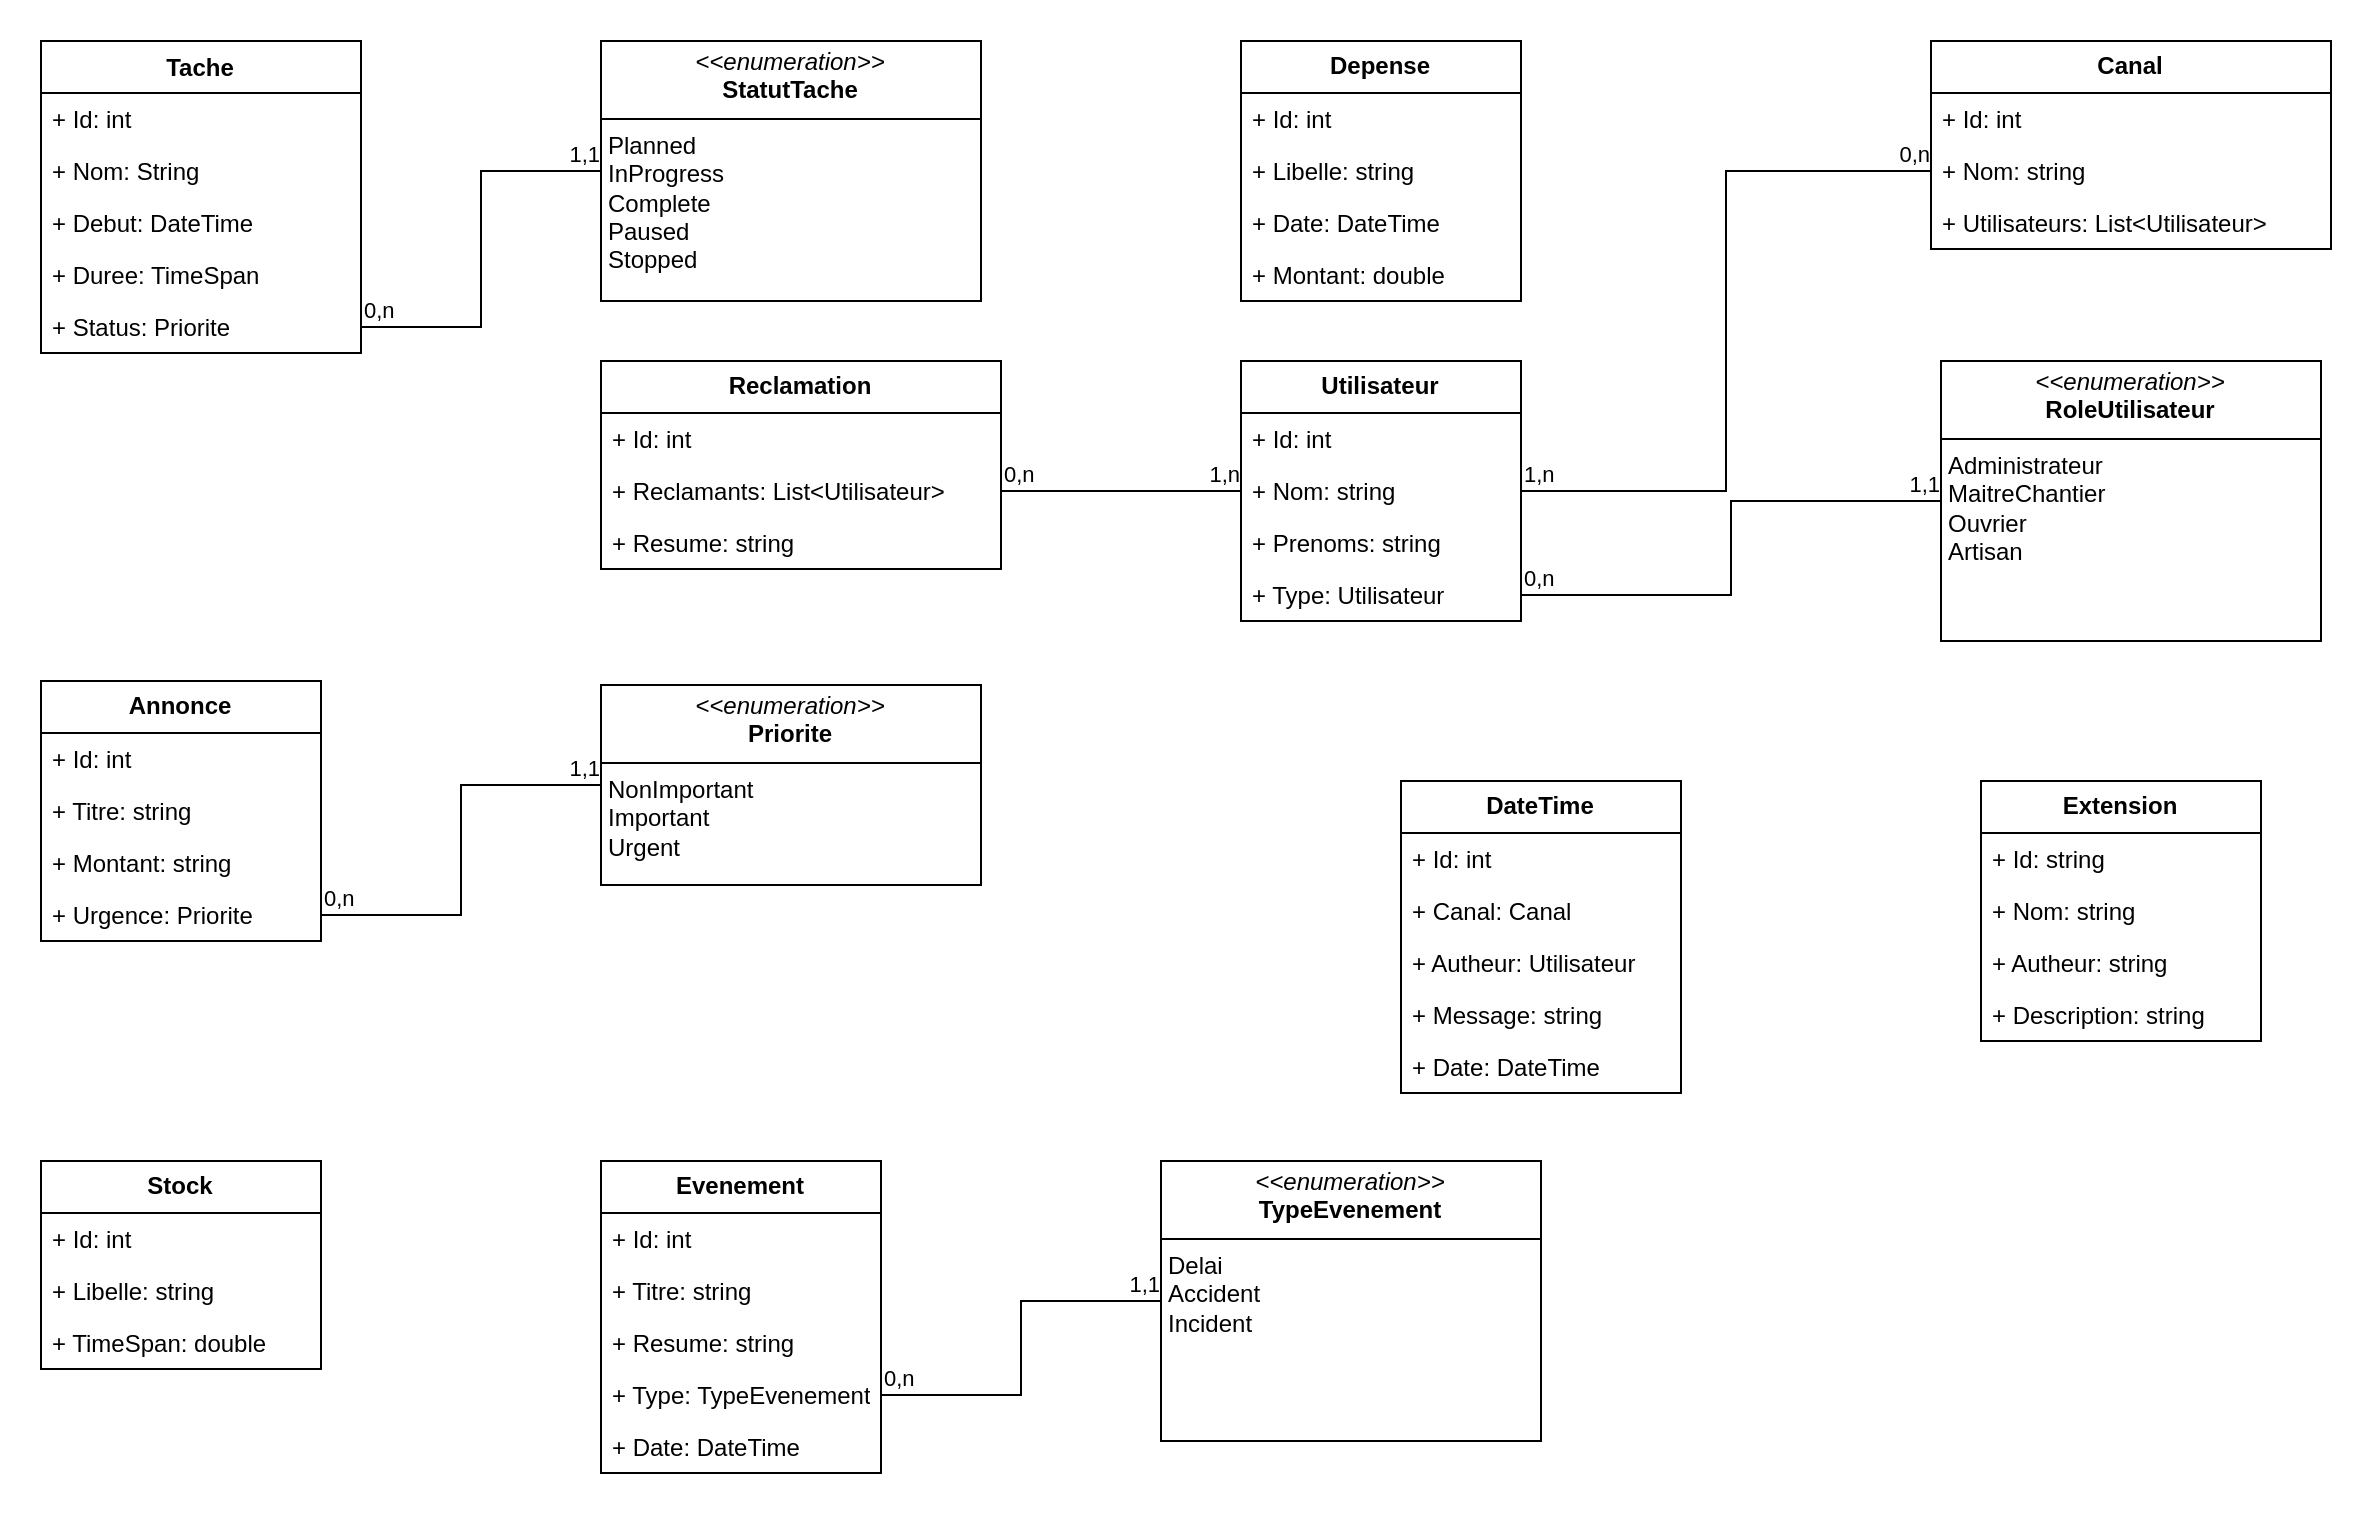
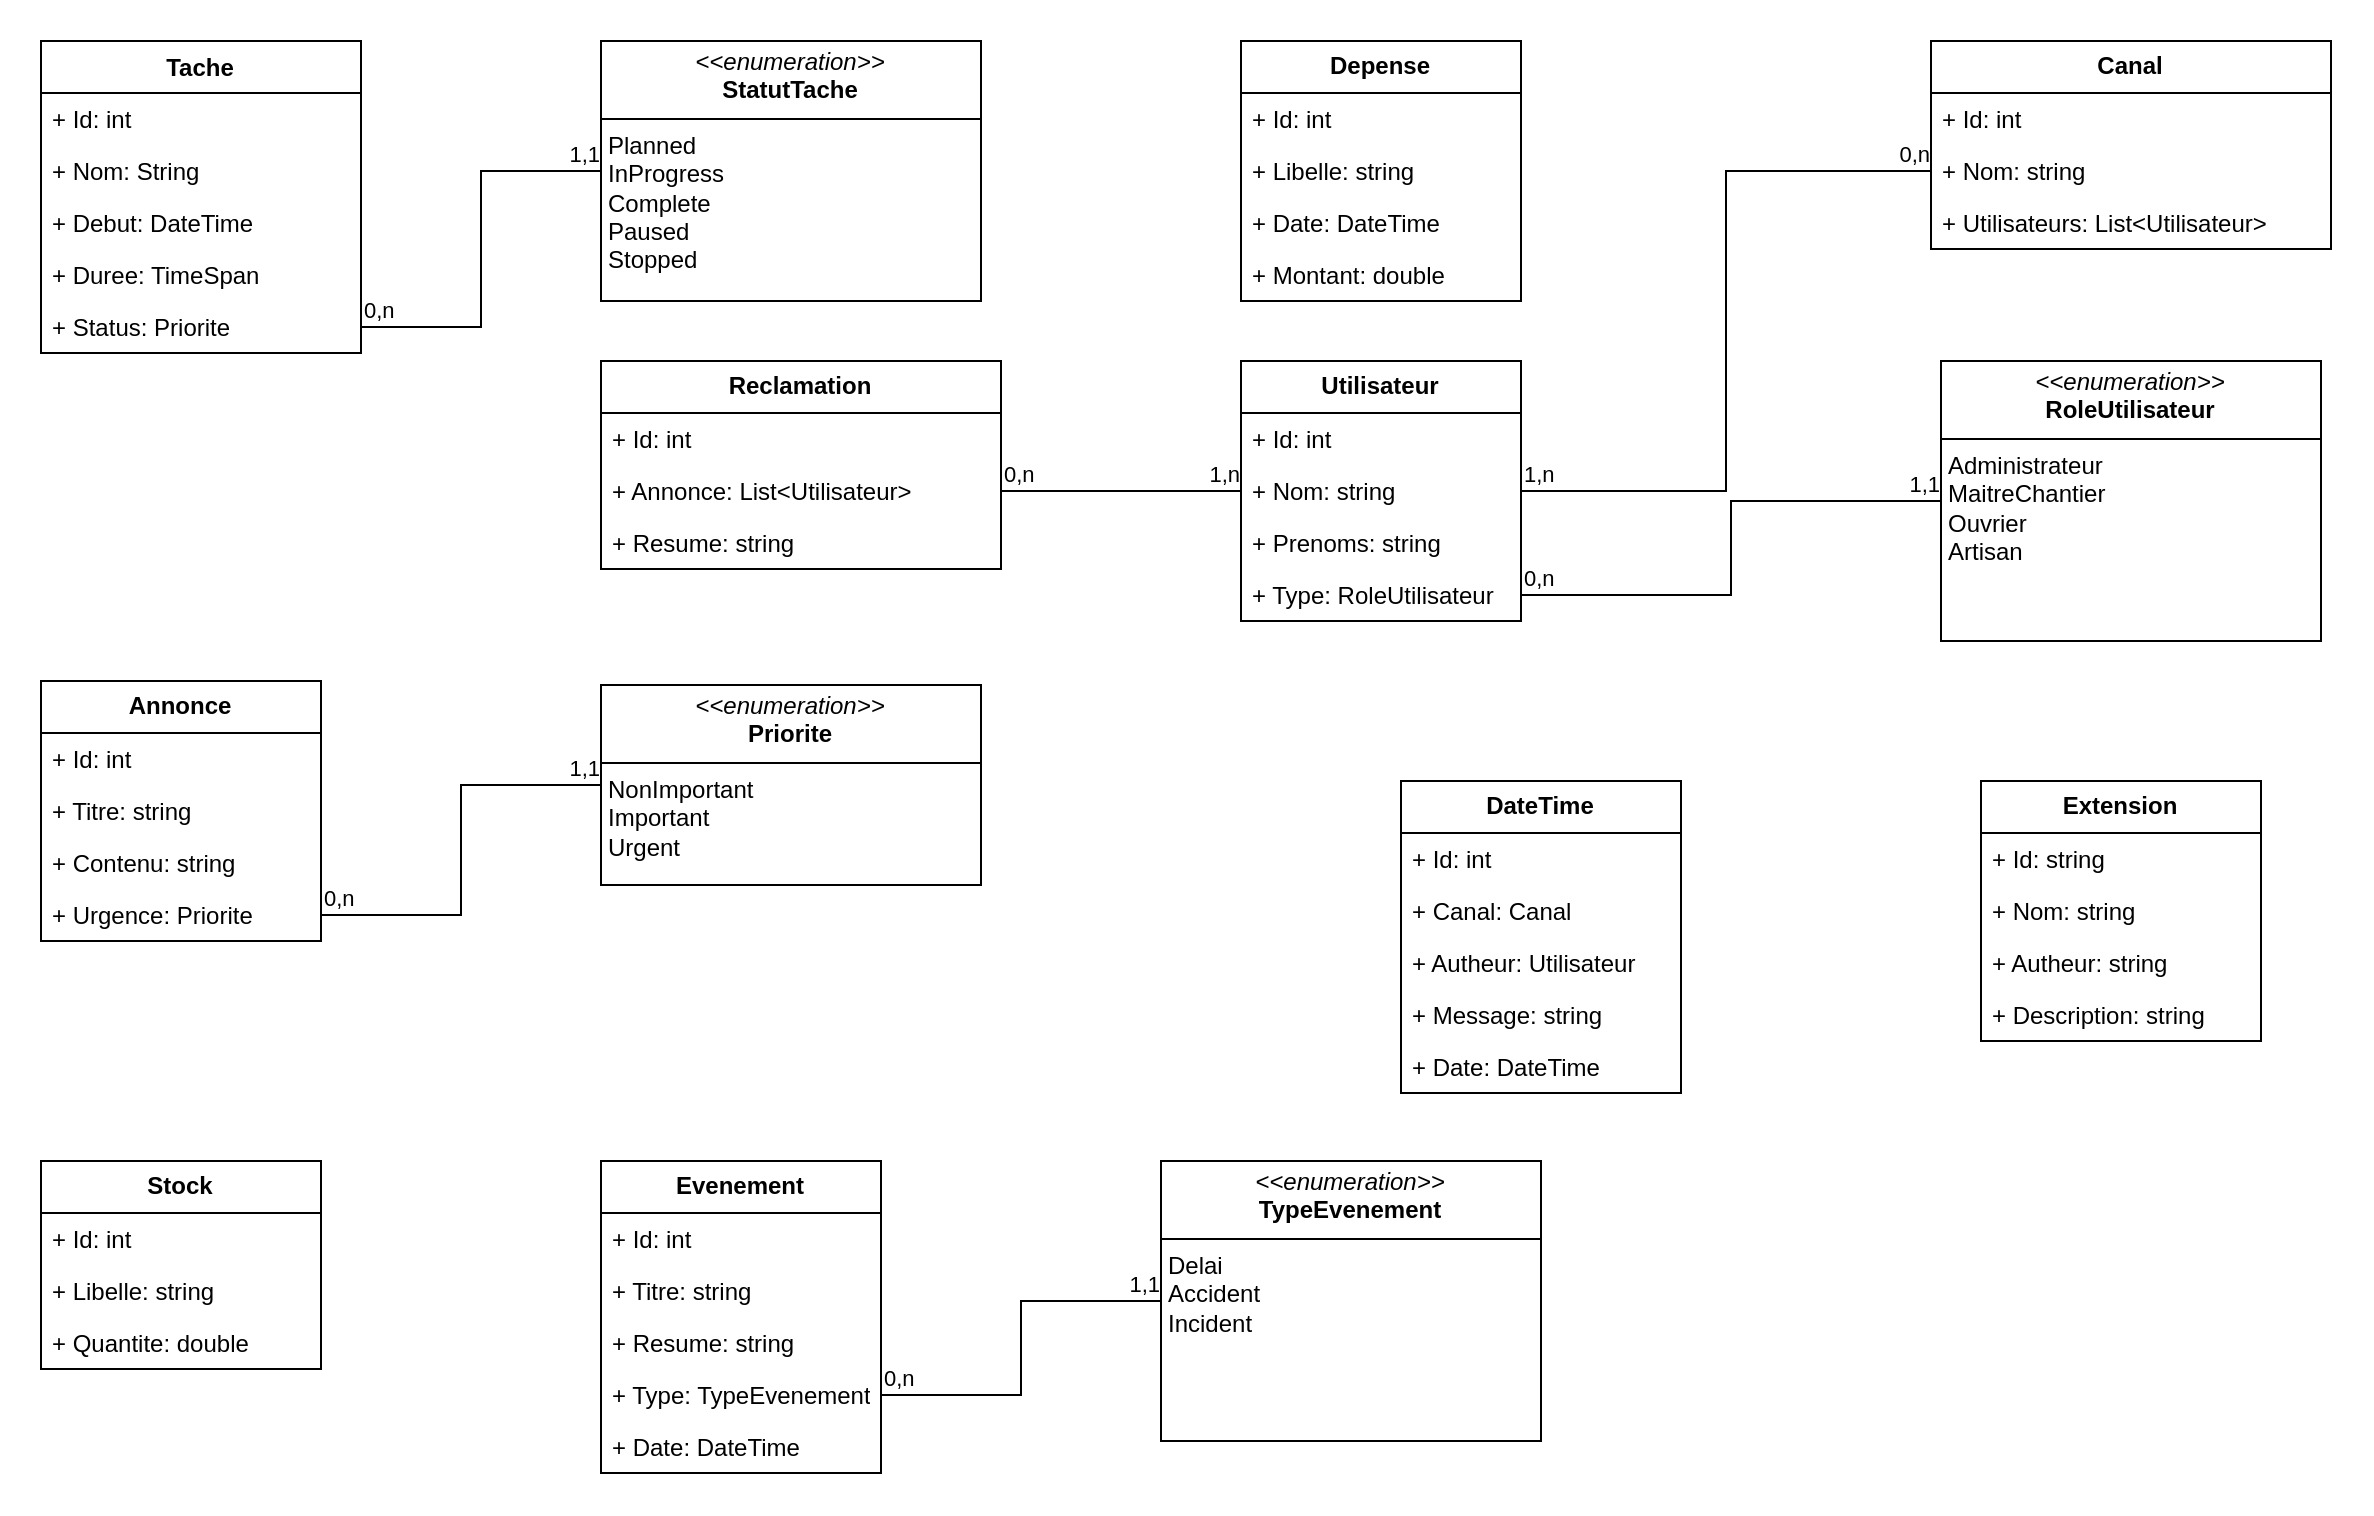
node "+ Reclamants: List<Utilisateur>": label "+ Reclamants: List<Utilisateur>" -> "+ Annonce: List<Utilisateur>"
node "+ Type: Utilisateur": label "+ Type: Utilisateur" -> "+ Type: RoleUtilisateur"
node "+ Montant: string": label "+ Montant: string" -> "+ Contenu: string"
node "+ TimeSpan: double": label "+ TimeSpan: double" -> "+ Quantite: double"
